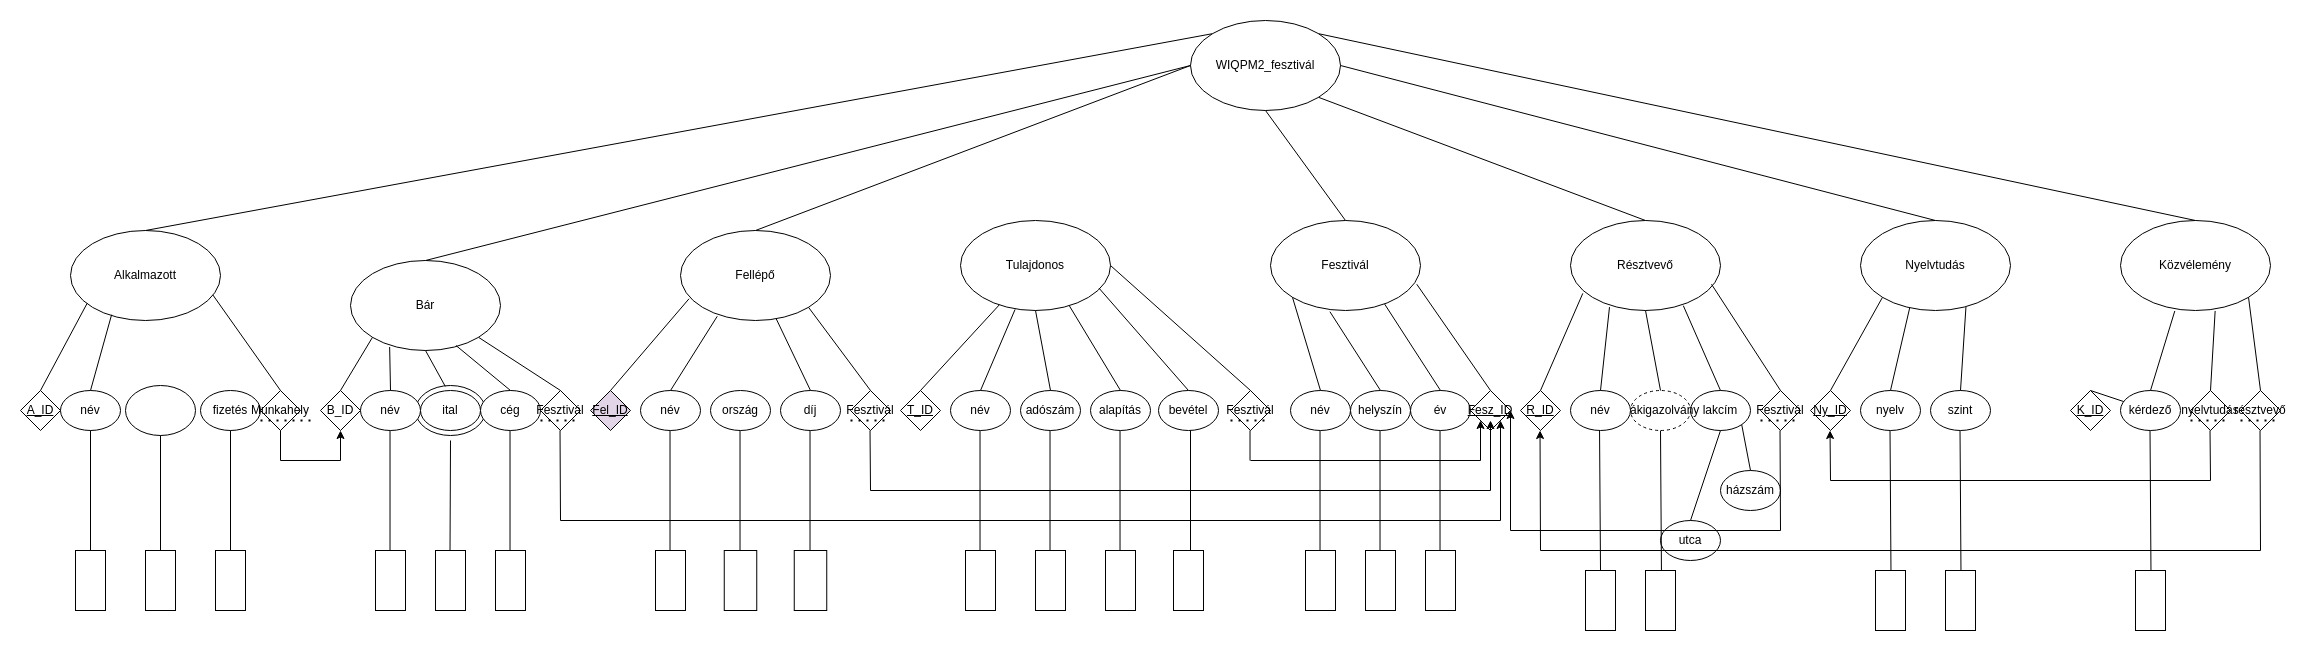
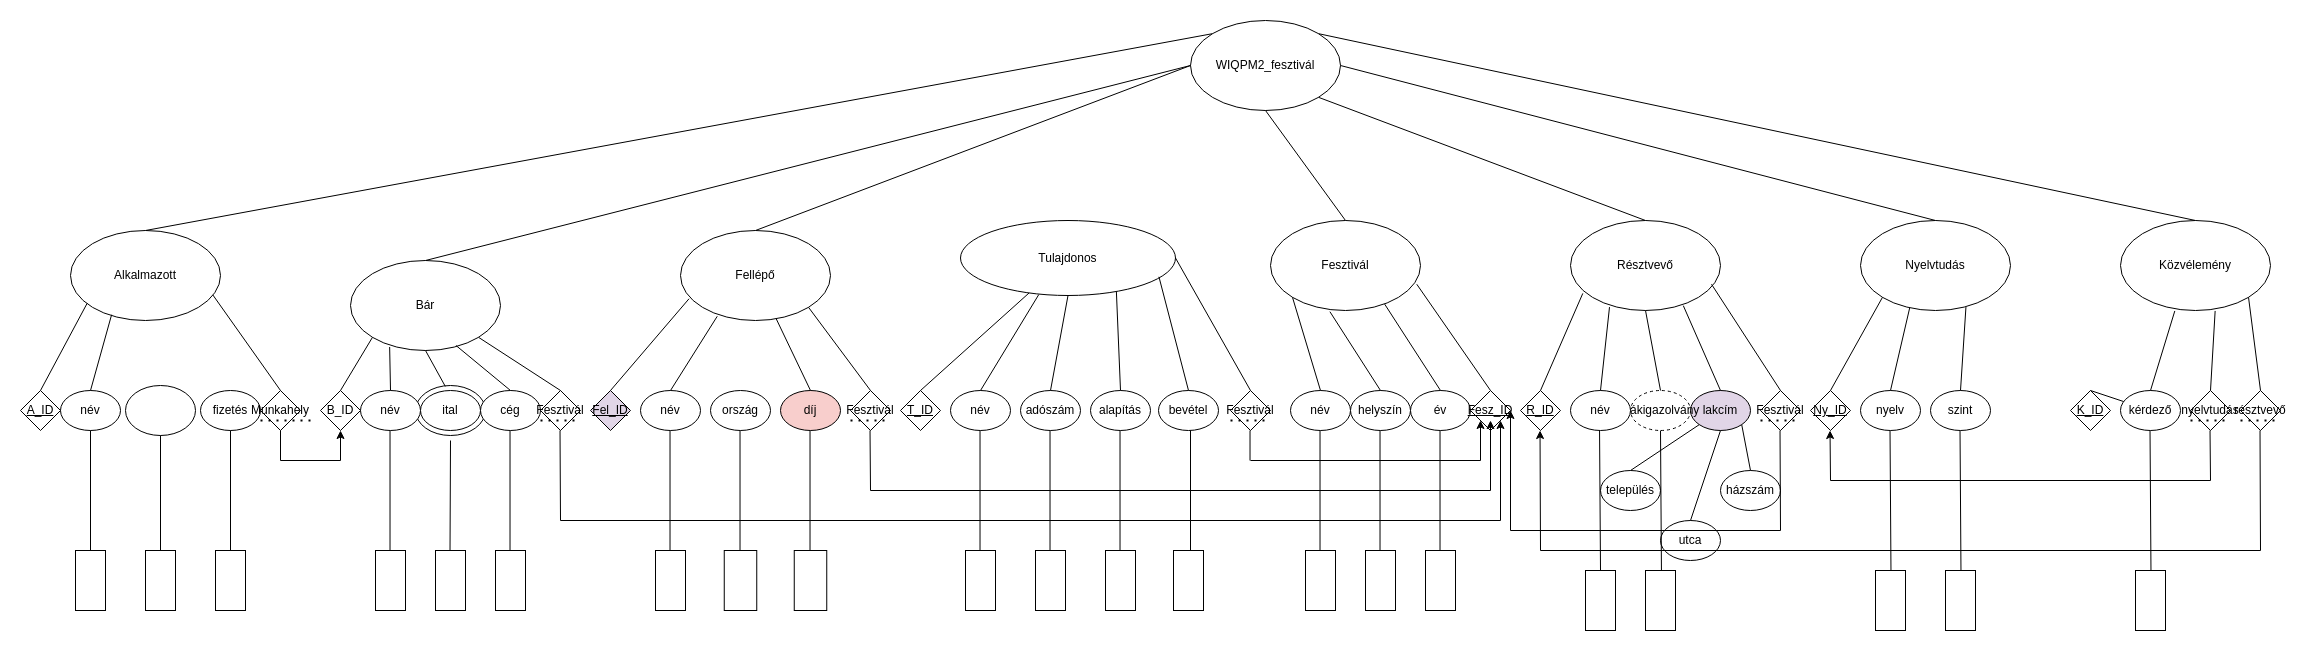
node "Tulajdonos": size 150x90 -> 215x75
node "díj": fillcolor #ffffff -> #f8cecc
node "lakcím": fillcolor #ffffff -> #e1d5e7
edge "lakcím" -- "település": added
node "település": added
